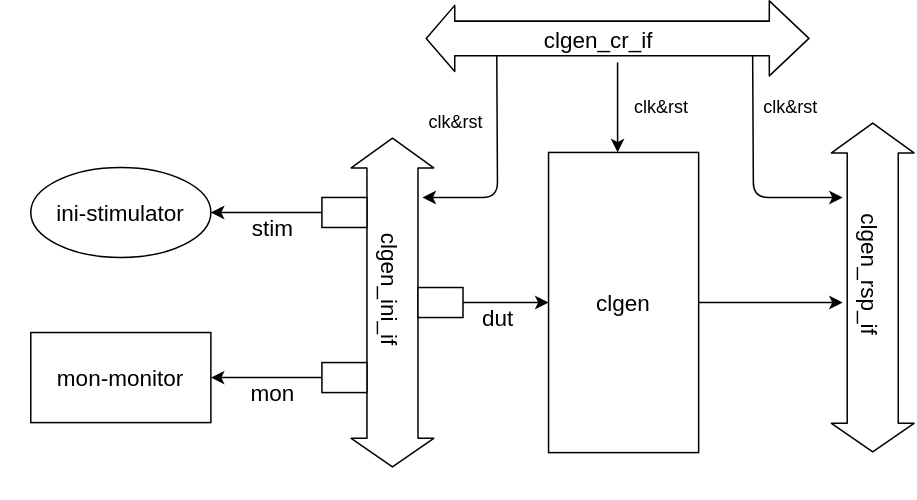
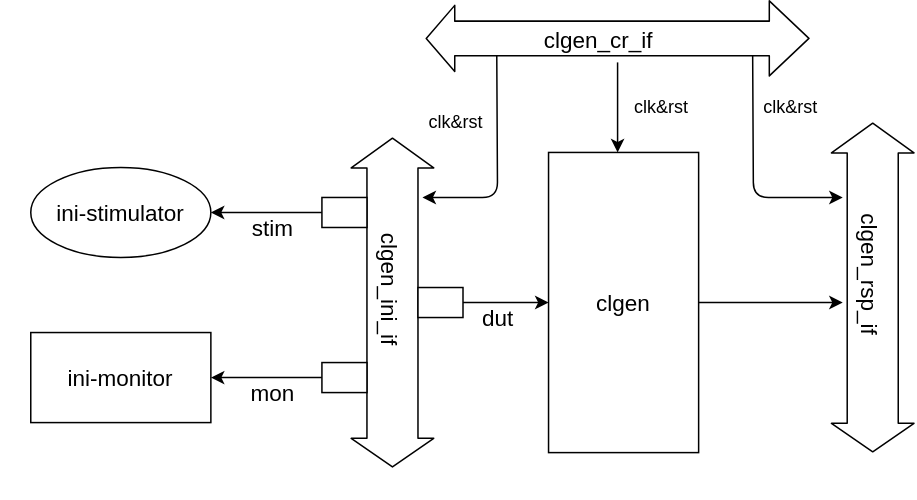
node "mon-monitor": label "mon-monitor" -> "ini-monitor"
